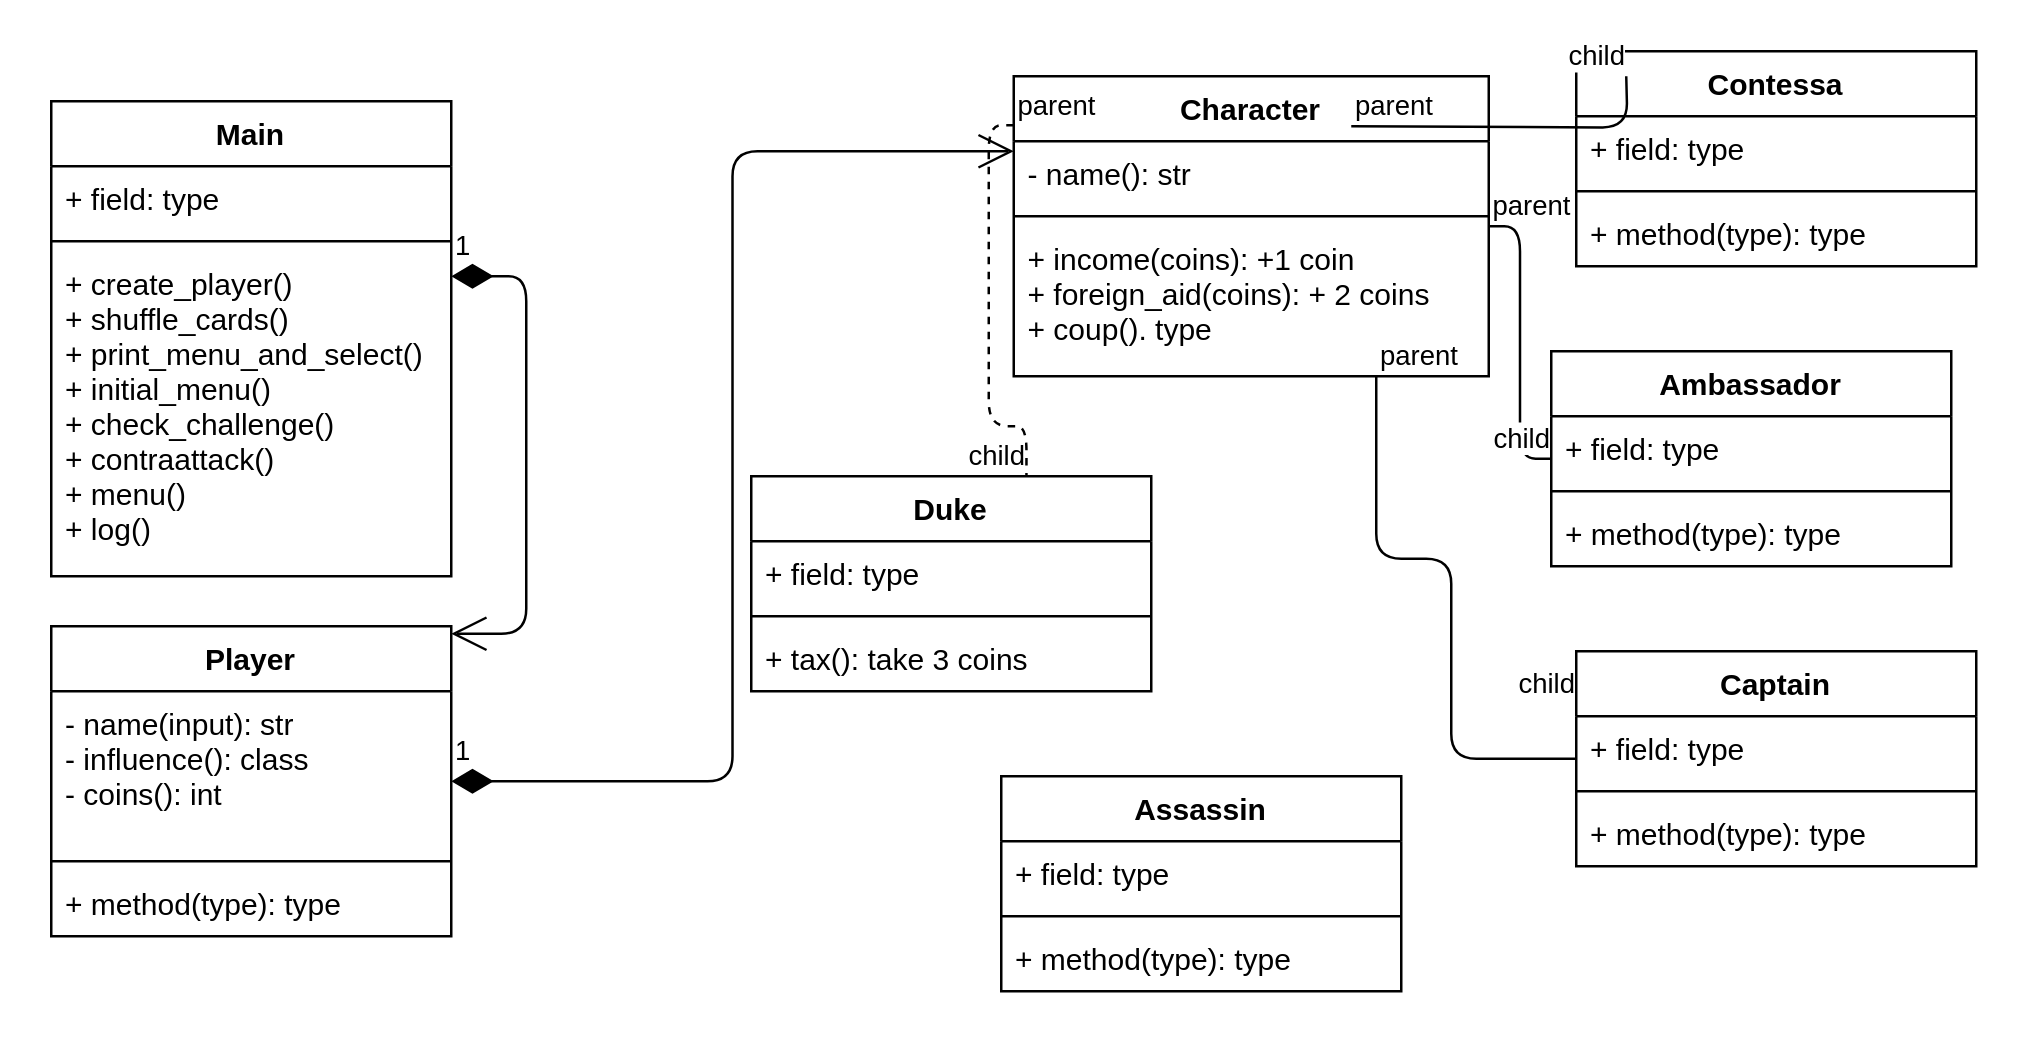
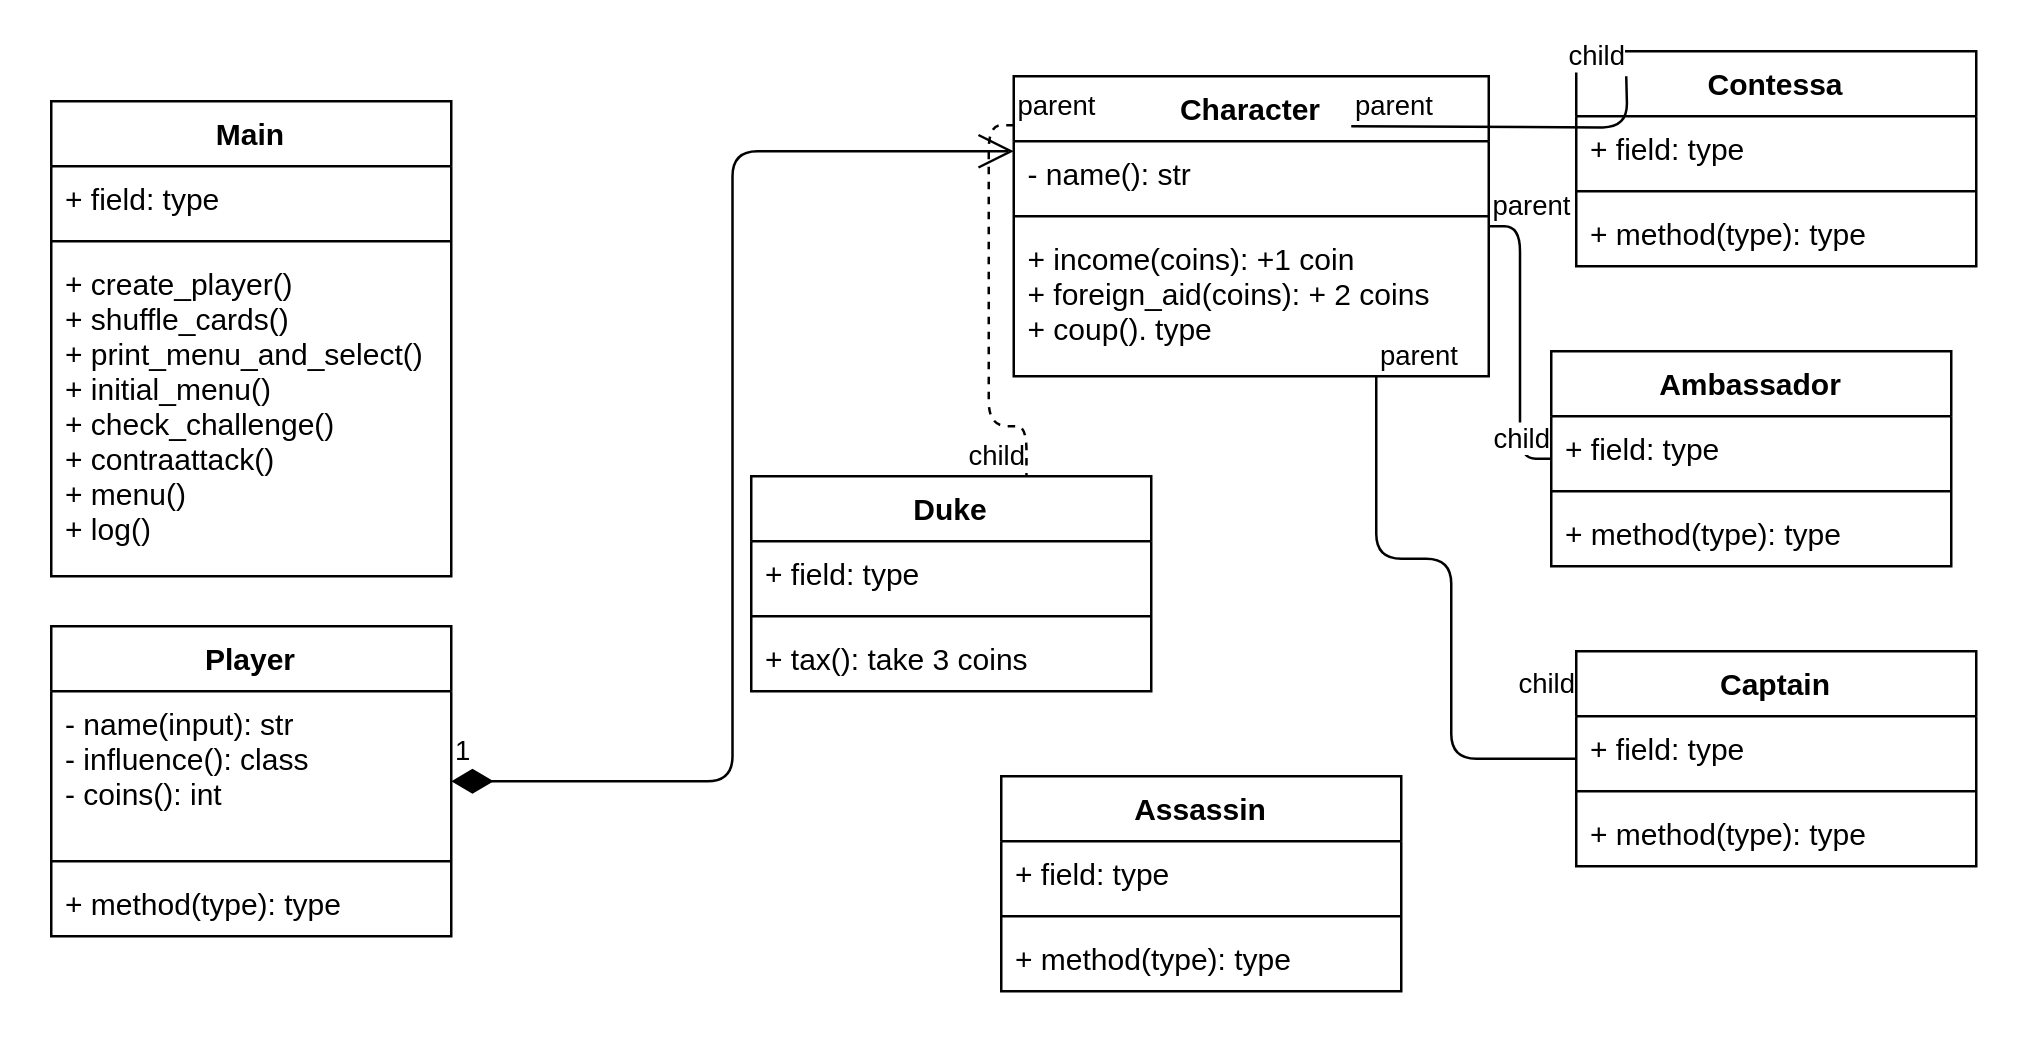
edge "Main" -- "Player": removed, label "1"
